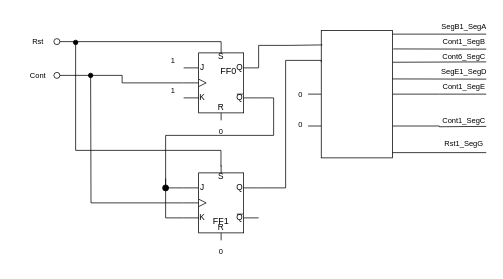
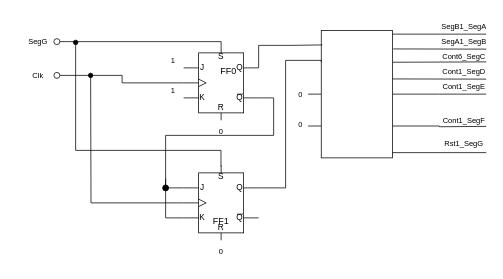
node "Rst": label "Rst" -> "SegG"
node "Cont1_SegB": label "Cont1_SegB" -> "SegA1_SegB"
node "SegE1_SegD": label "SegE1_SegD" -> "Cont1_SegD"
node "Cont": label "Cont" -> "Clk"
node "Cont1_SegC": label "Cont1_SegC" -> "Cont1_SegF"
